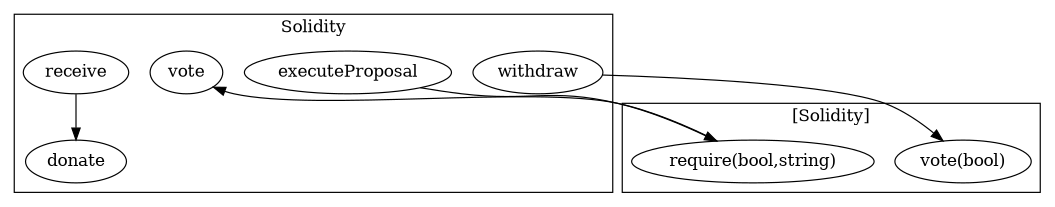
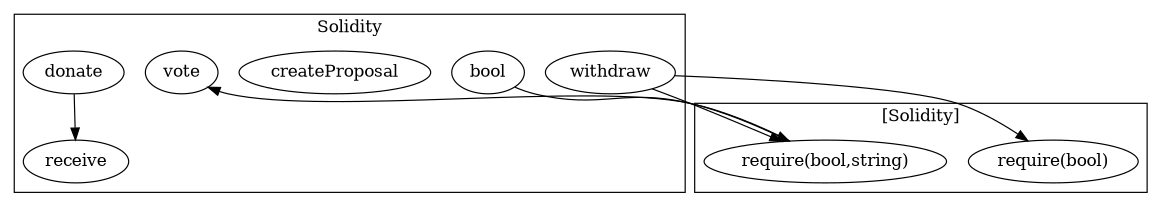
node "createProposal": added
node "executeProposal": label "executeProposal" -> "bool"
edge "receive" -> "donate": reversed
edge "withdraw" -> "require(bool,string)": added
node "vote(bool)": label "vote(bool)" -> "require(bool)"
